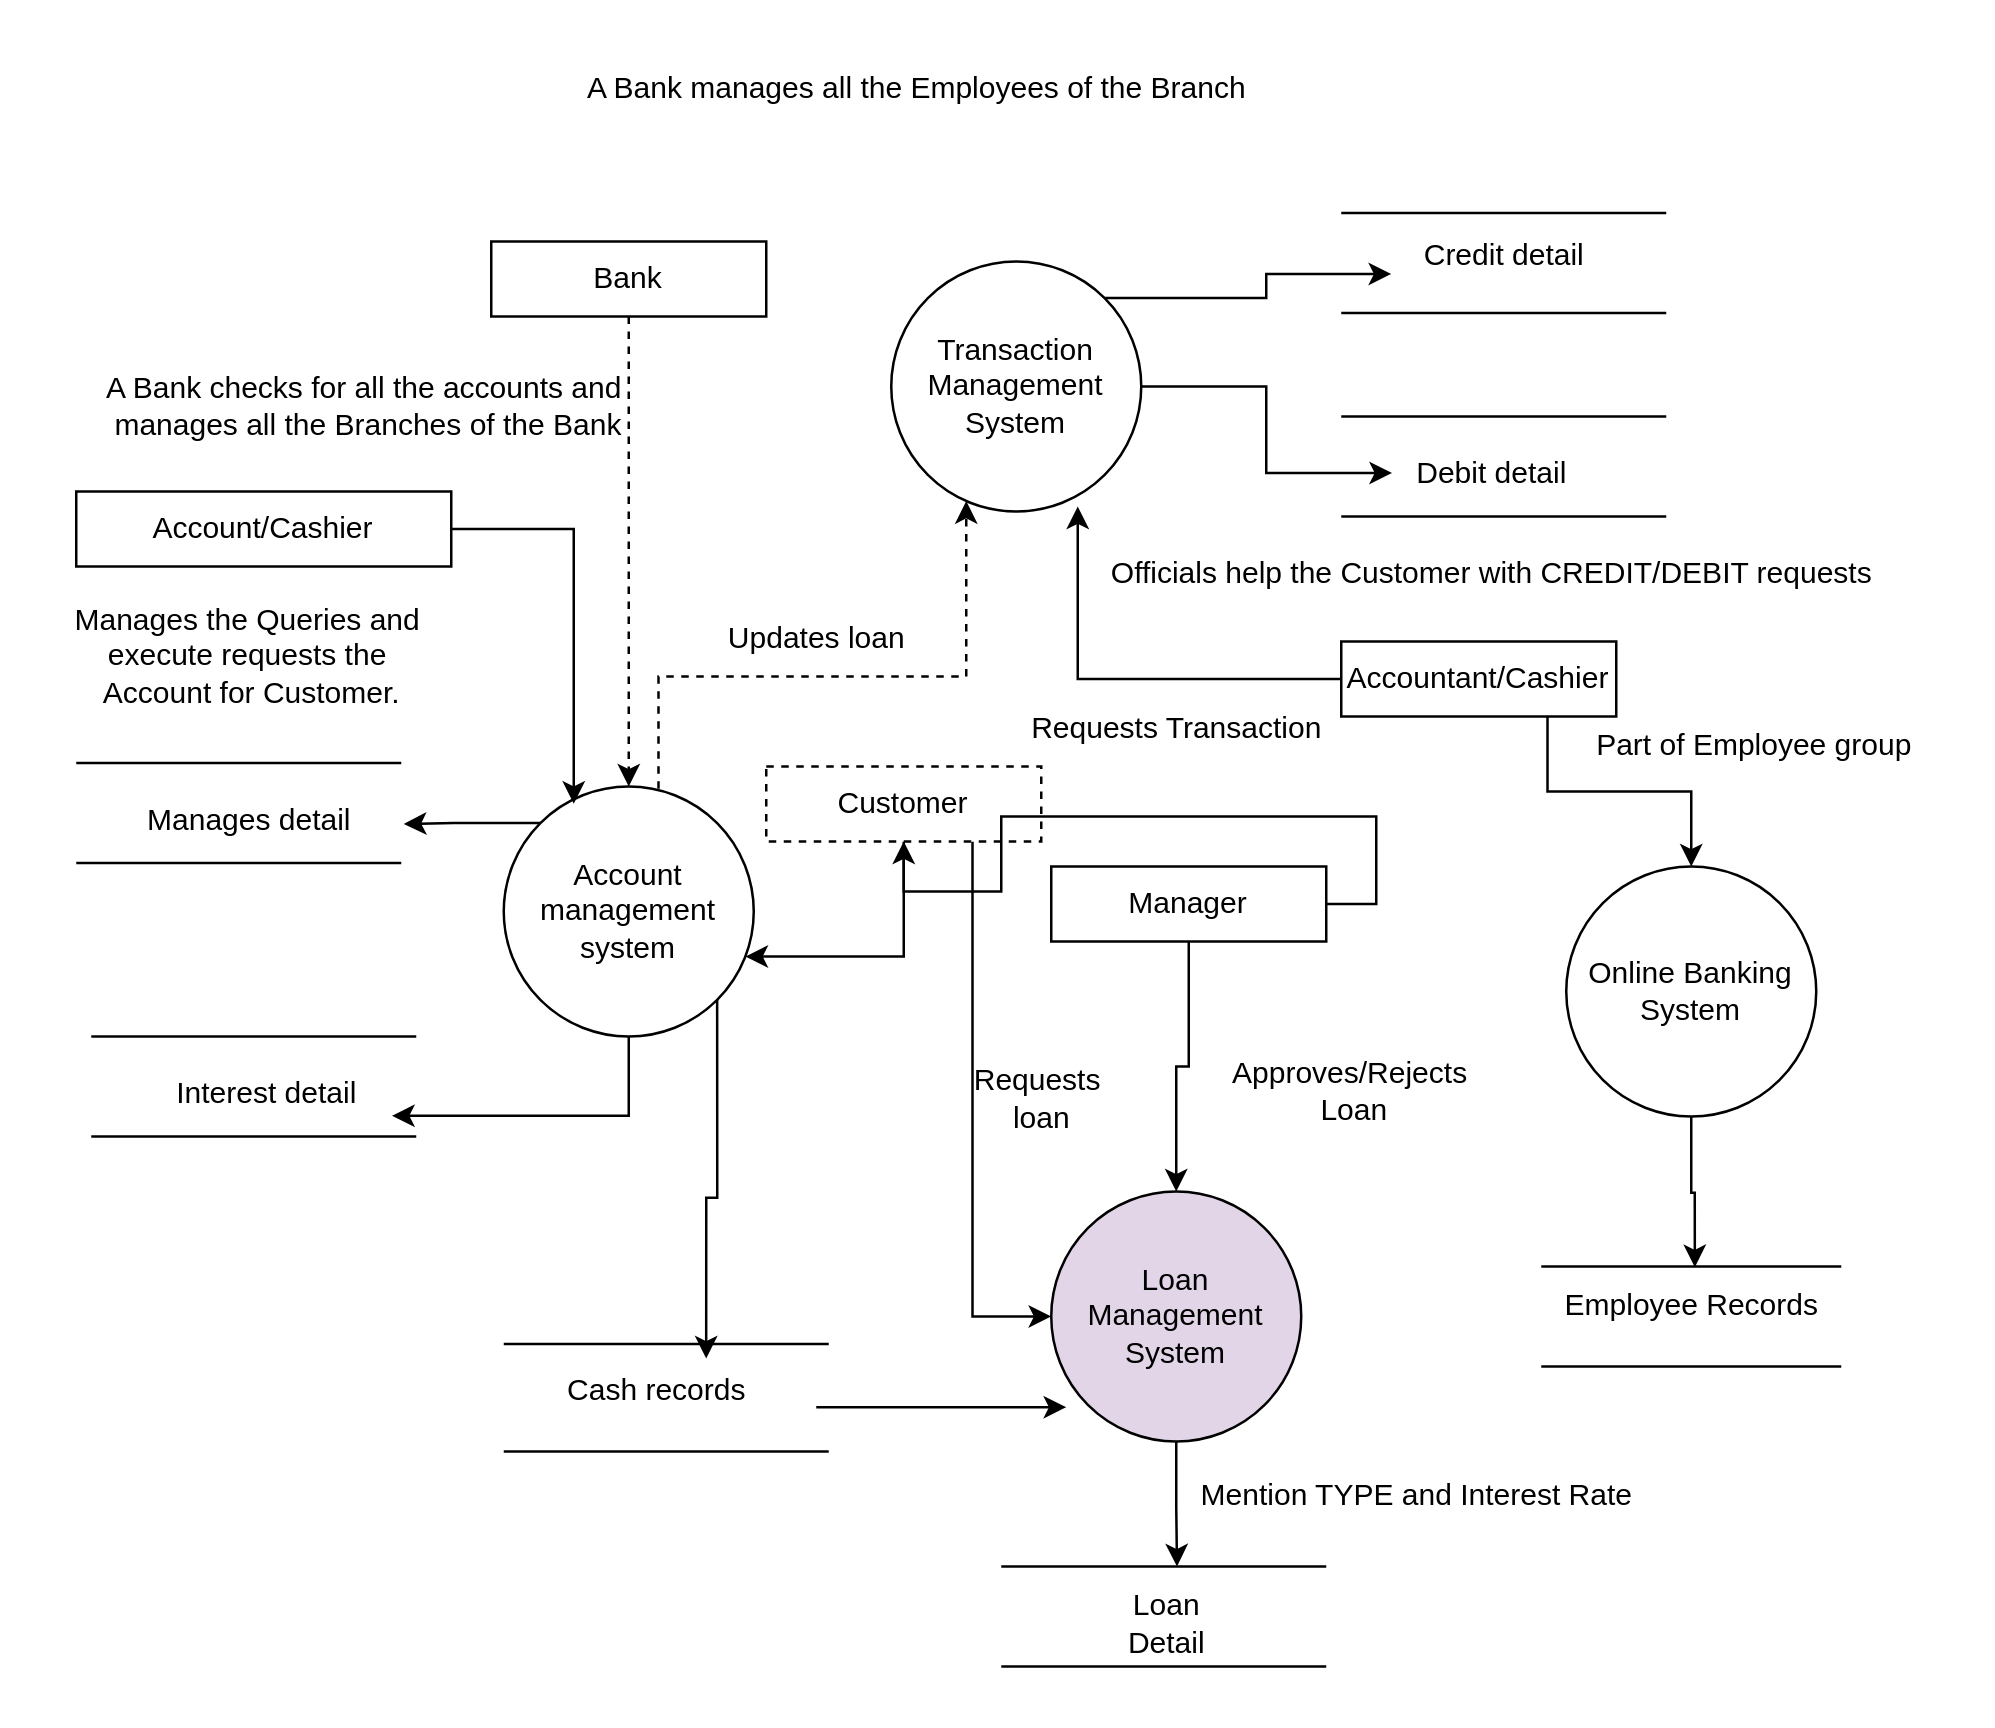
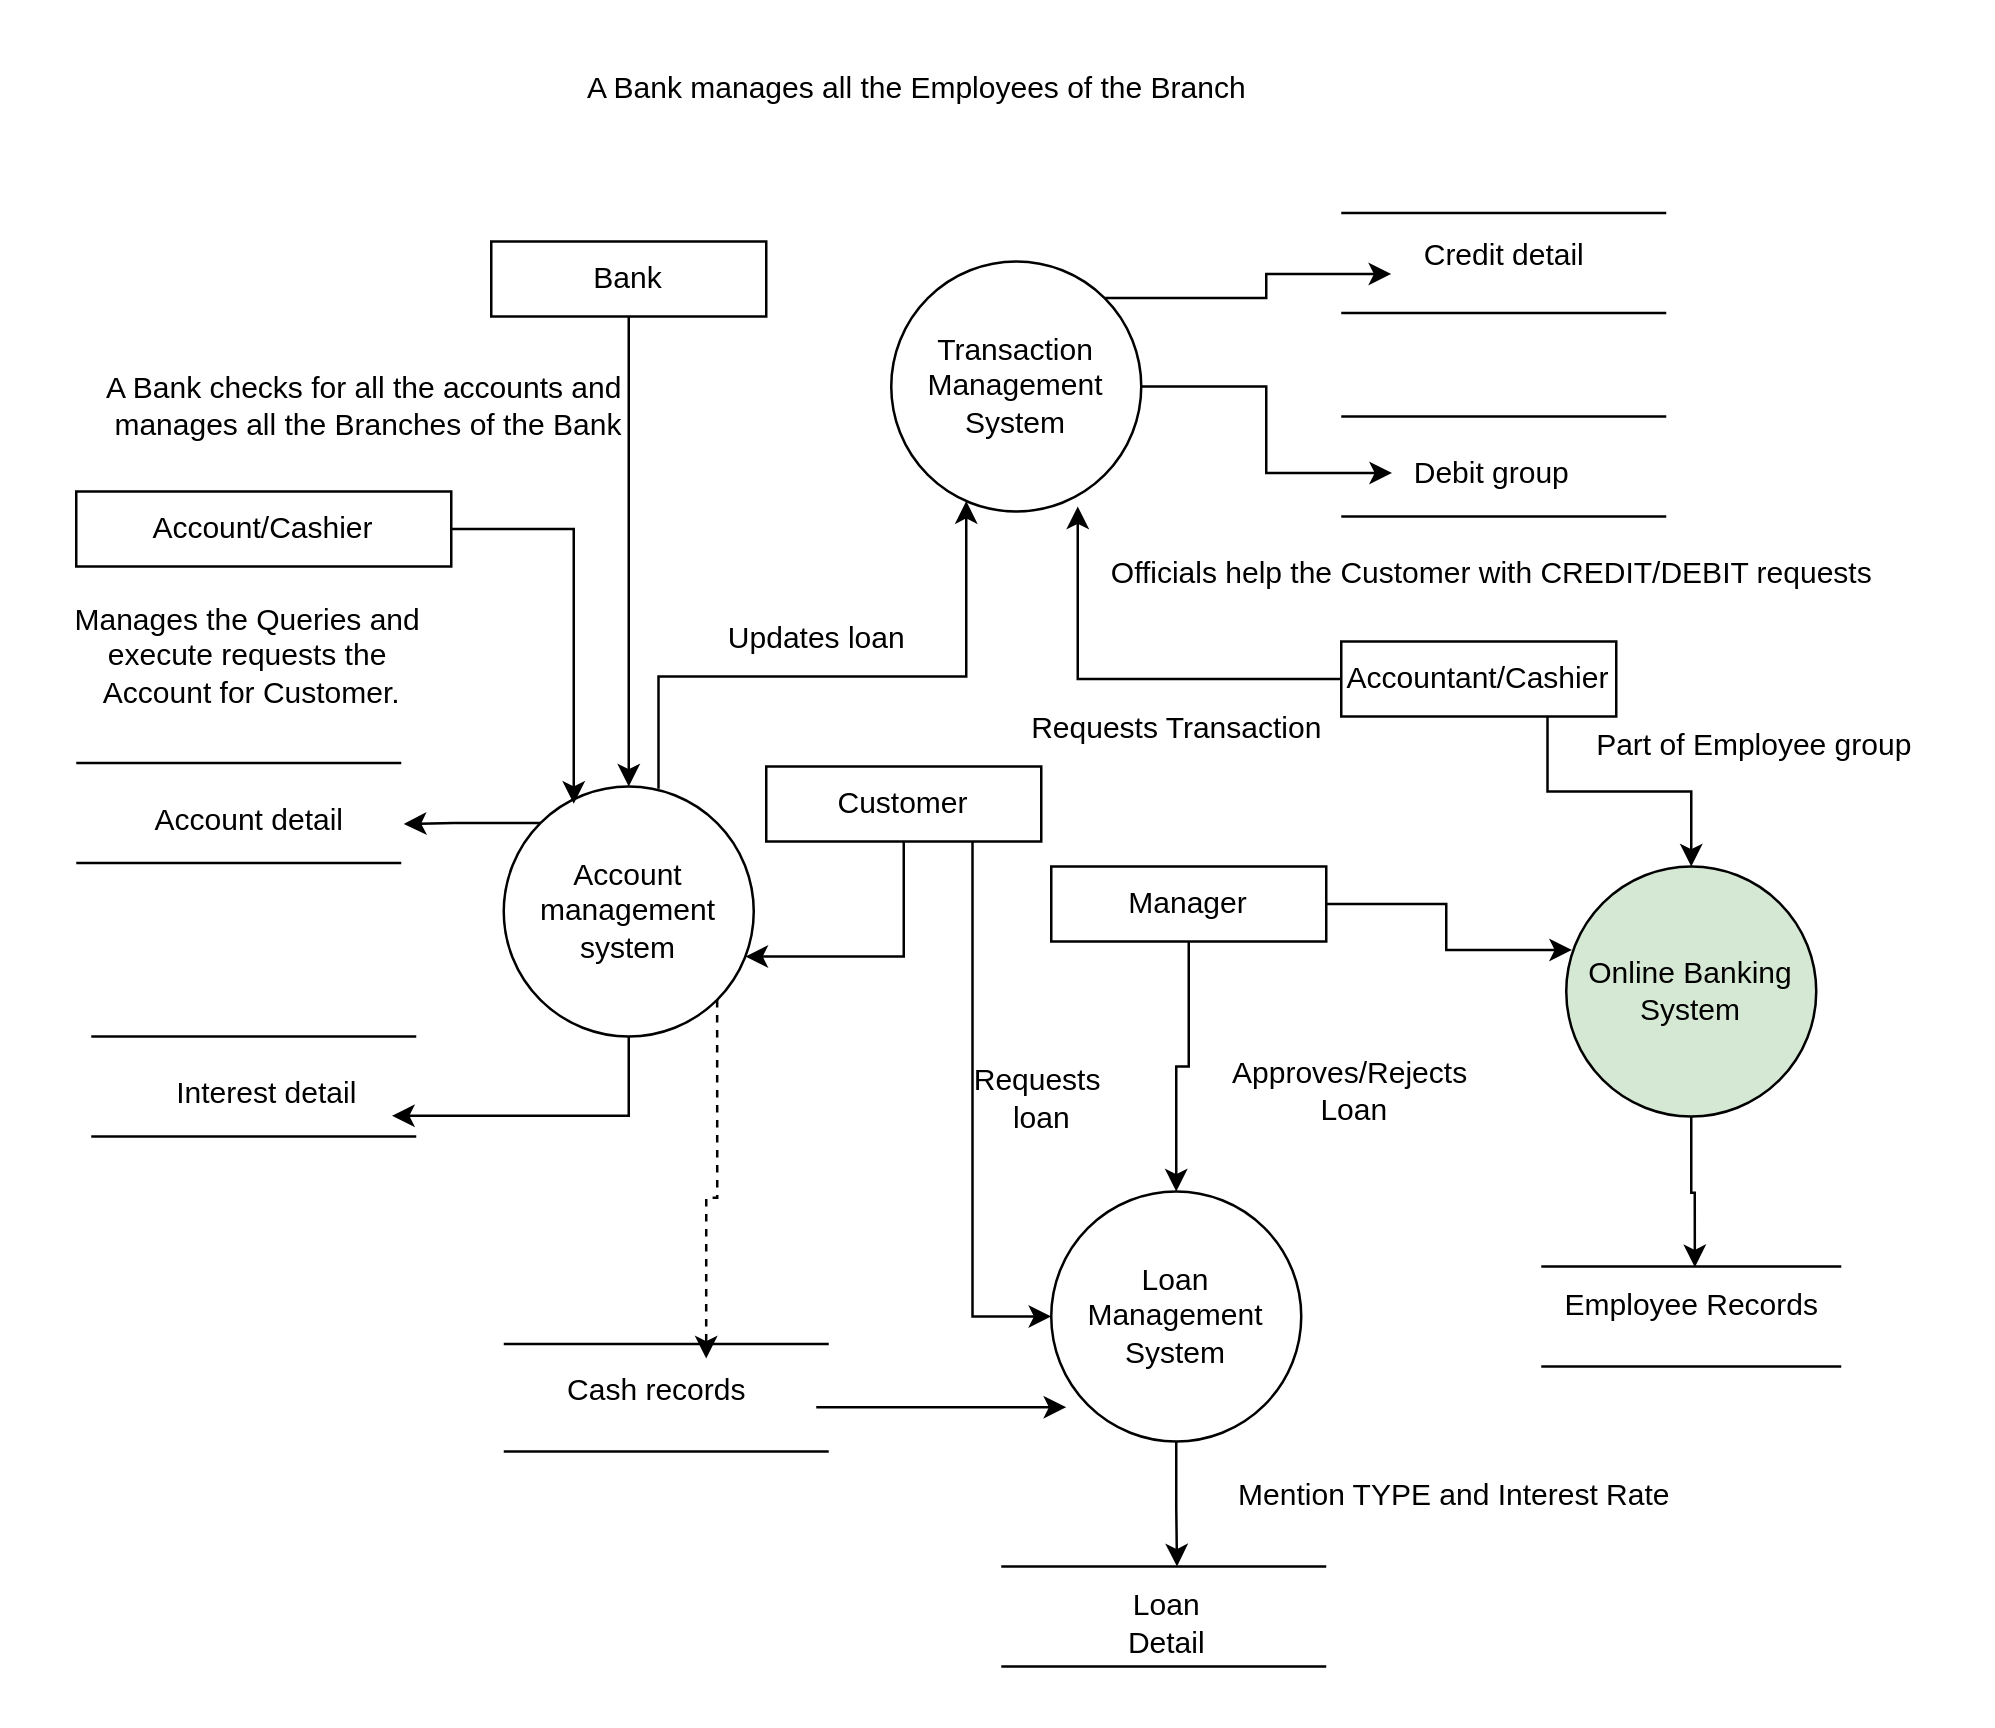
node "Debit detail": label "Debit detail" -> "Debit group"
edge "Bank" -> "Account management system": style dashed -> solid
edge "Account management system" -> "Transaction Management System": style dashed -> solid
node "Customer": style dashed -> solid
edge "Manager" -> "Customer": now "Manager" -> "Online Banking System"
node "Manages detail": label "Manages detail" -> "Account detail"
node "Online Banking System": fillcolor #ffffff -> #d5e8d4
edge "Account management system" -> "Cash records": style solid -> dashed
node "Loan Management System": fillcolor #e1d5e7 -> #ffffff
node "Mention TYPE and Interest Rate": moved (1416, 1496) -> (1454, 1496)
